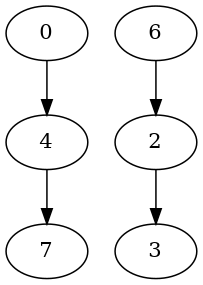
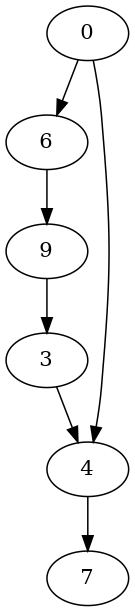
edge "0" -> "6": added
node "2": label "2" -> "9"
edge "3" -> "4": added
